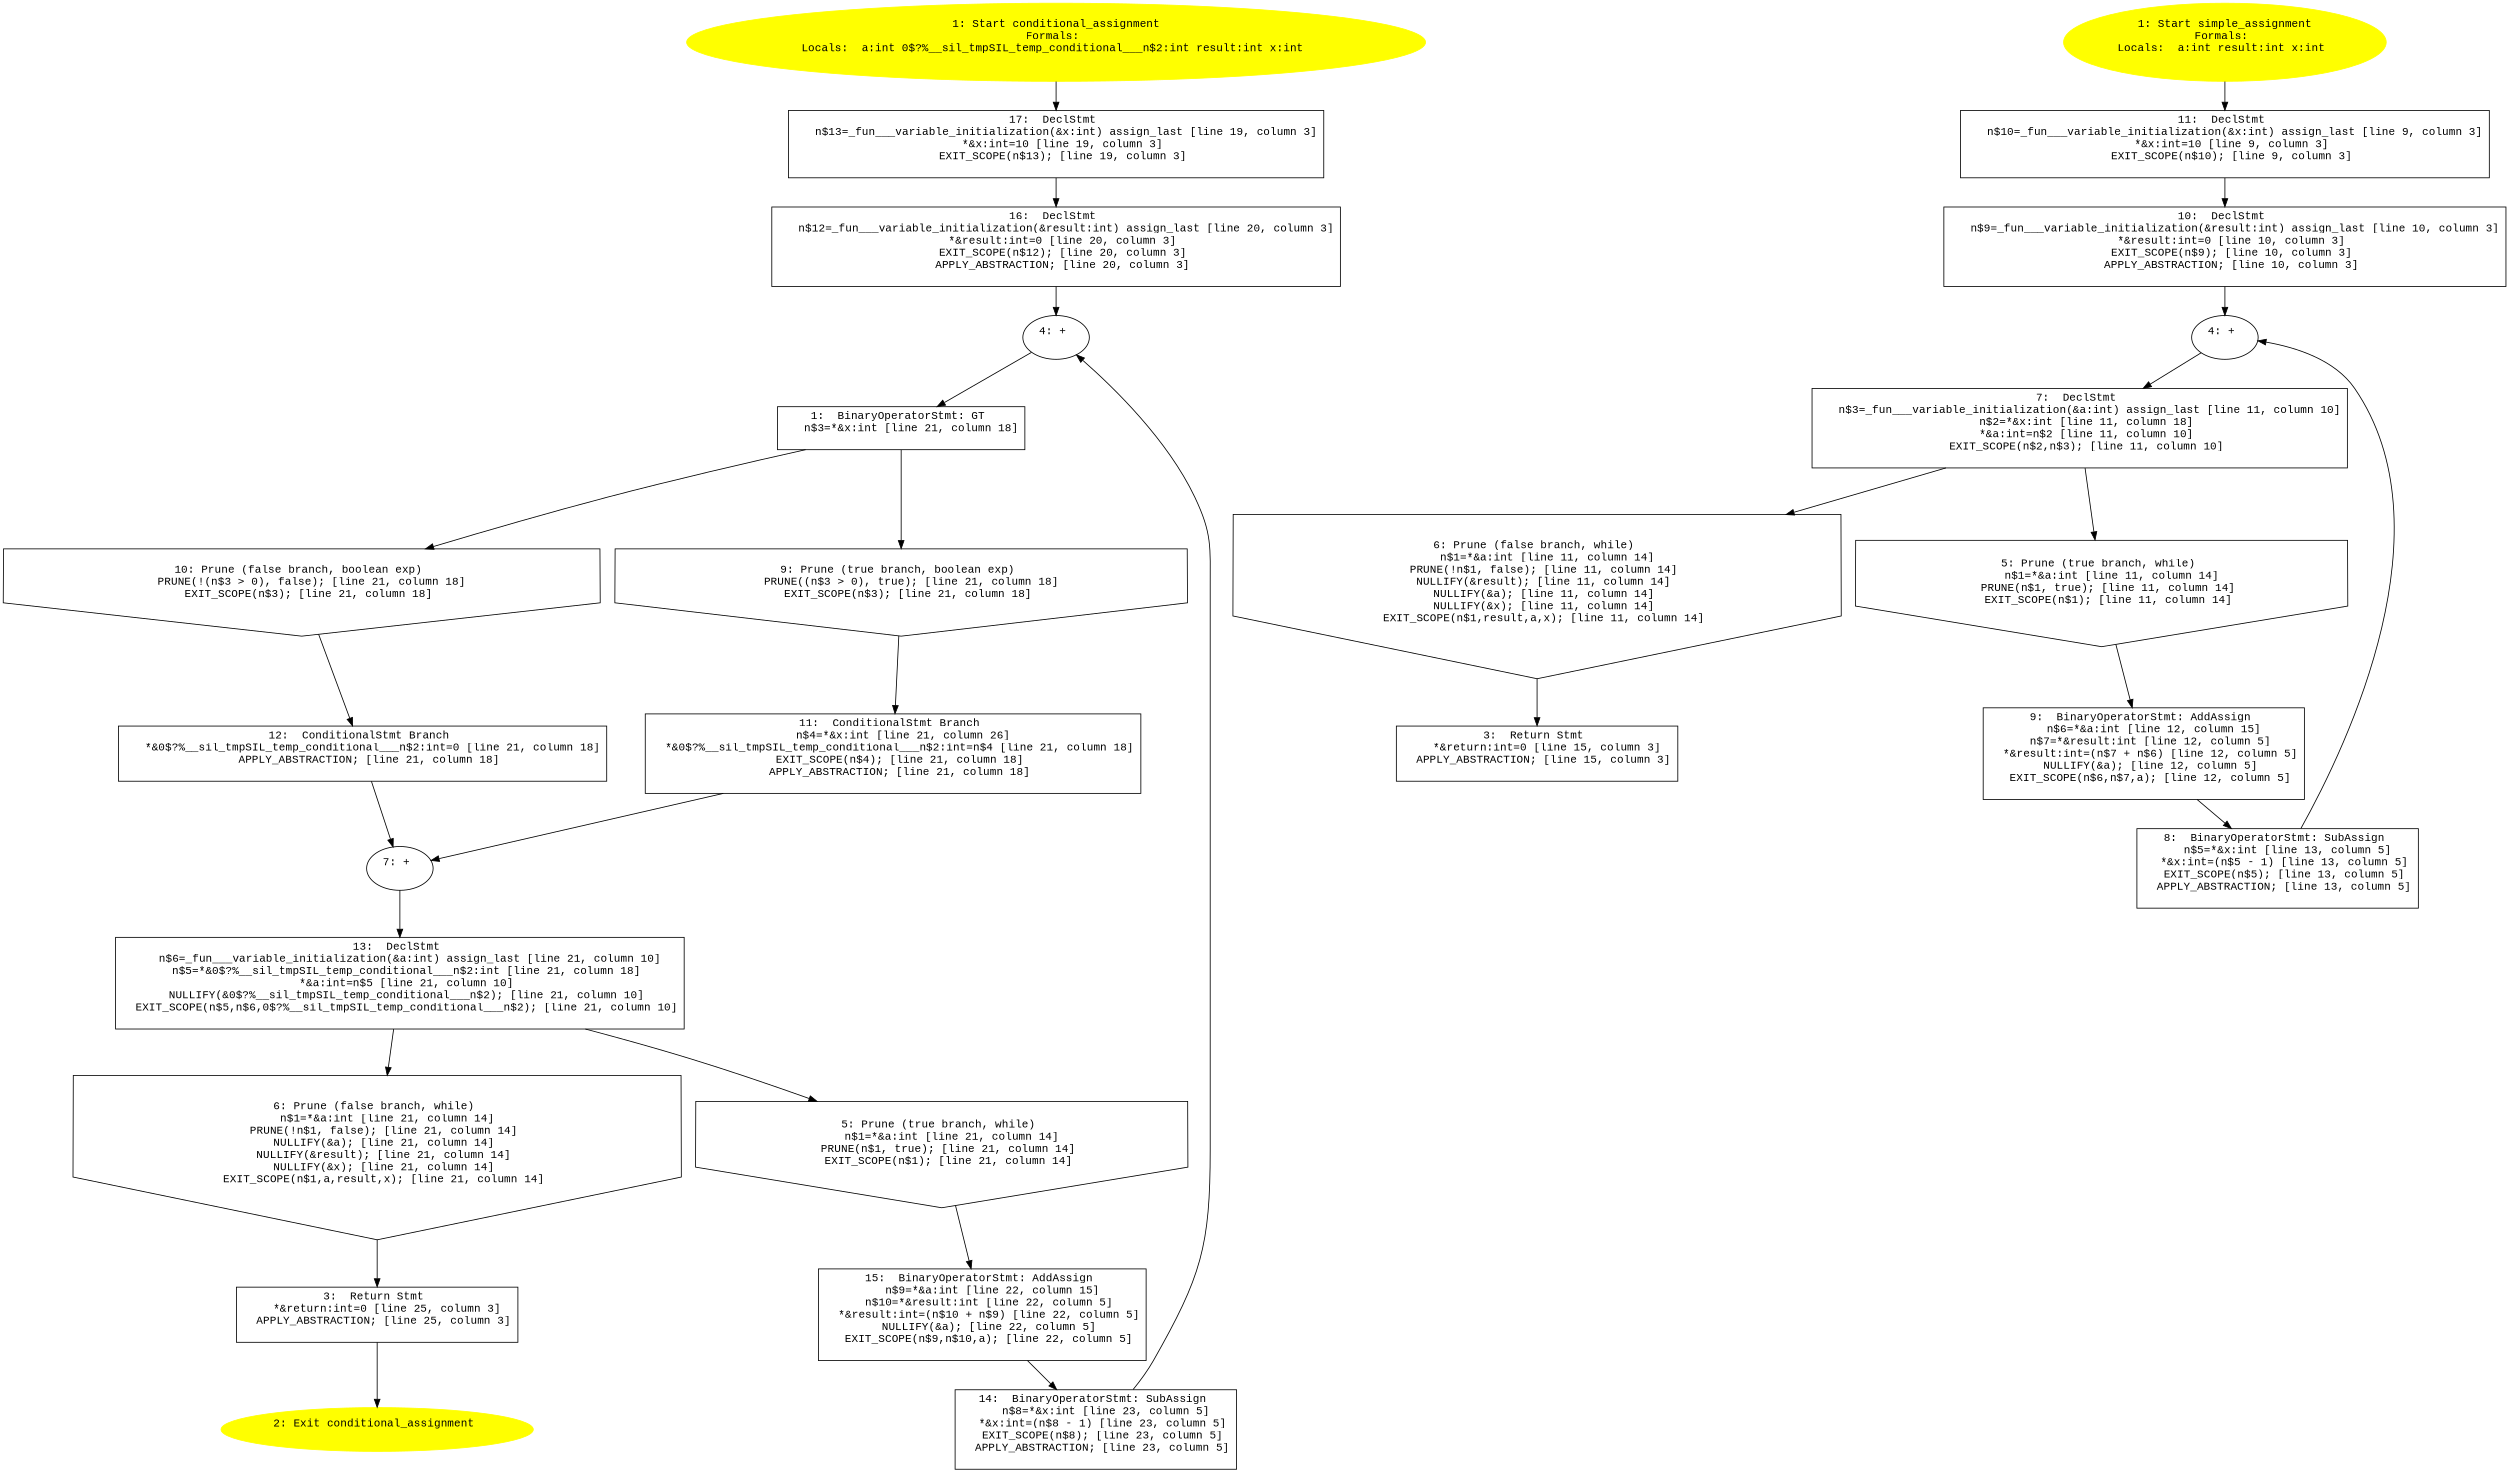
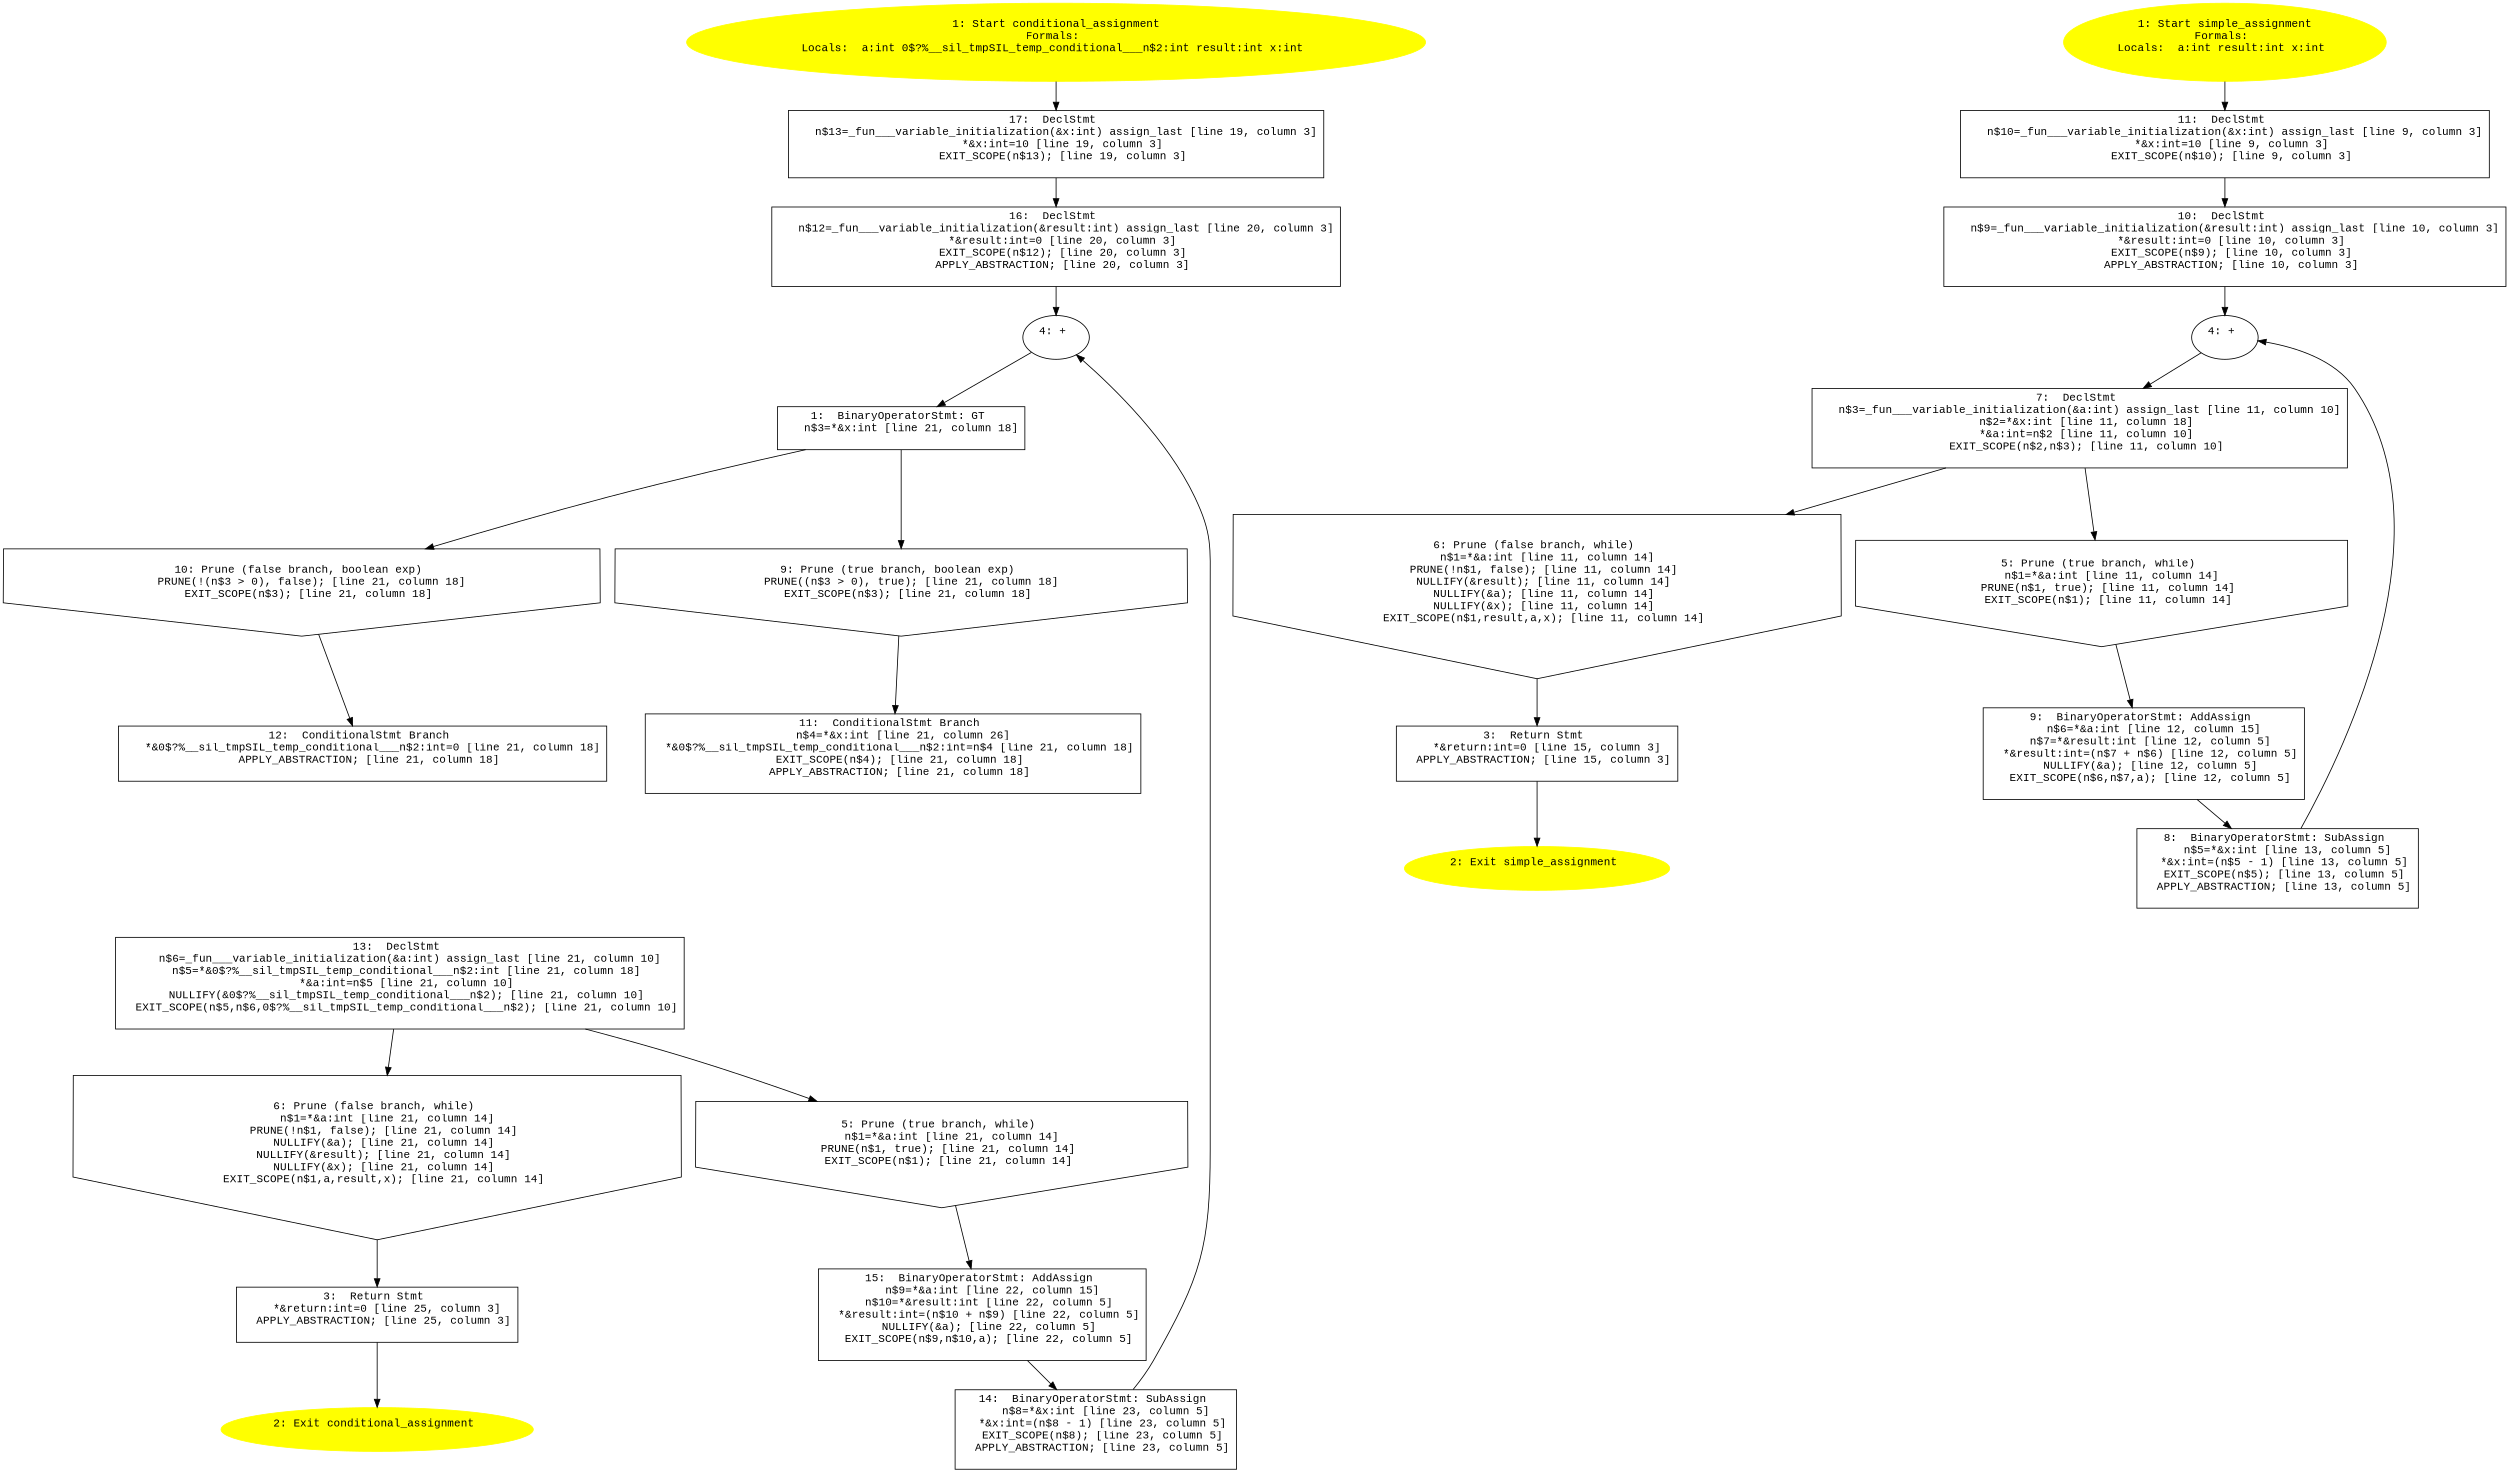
node "7: +": removed
node "2: Exit simple_assignment": added
